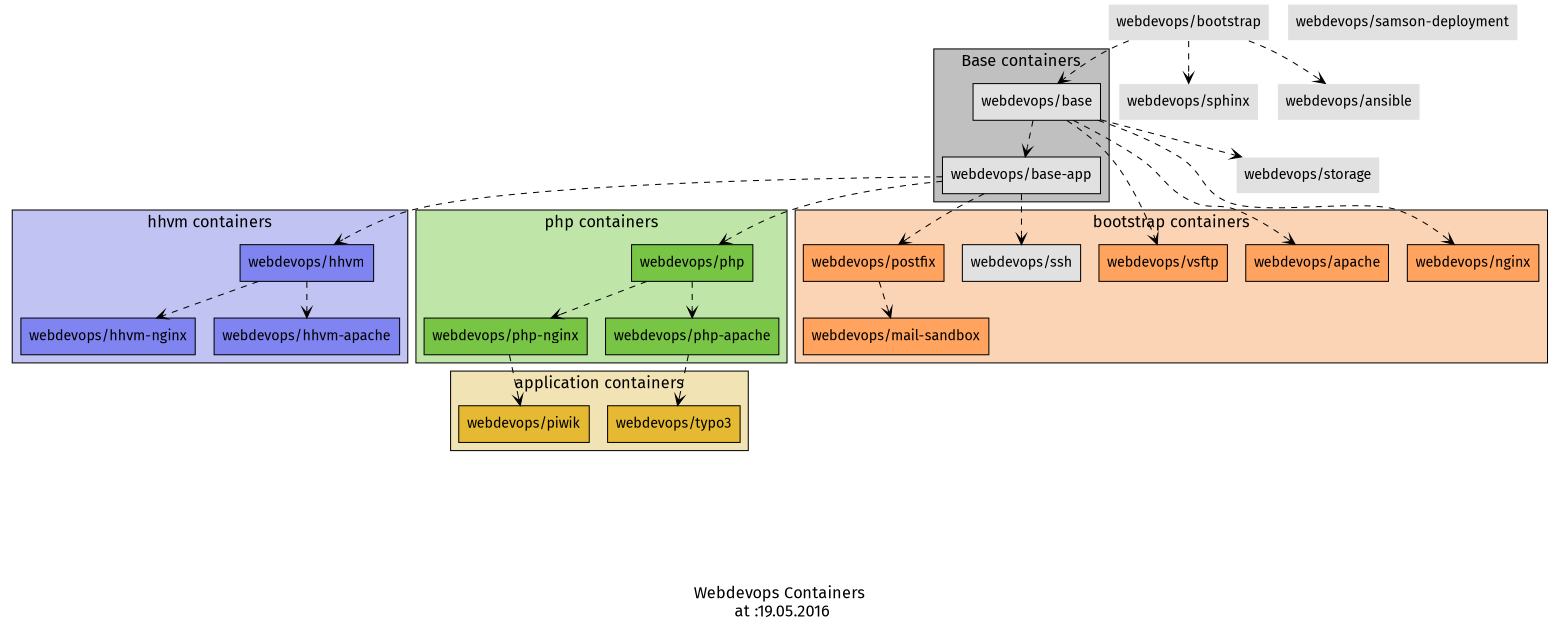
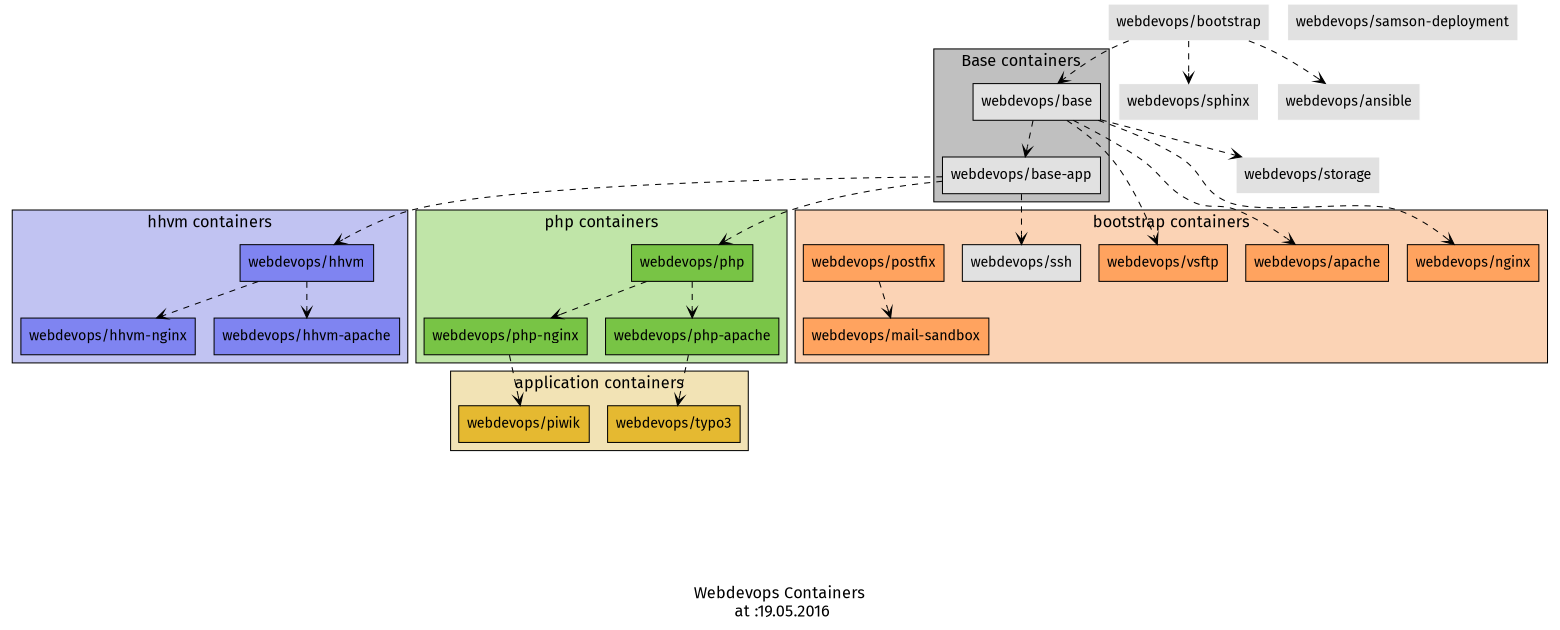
edge "webdevops/base-app" -> "webdevops/postfix": removed
